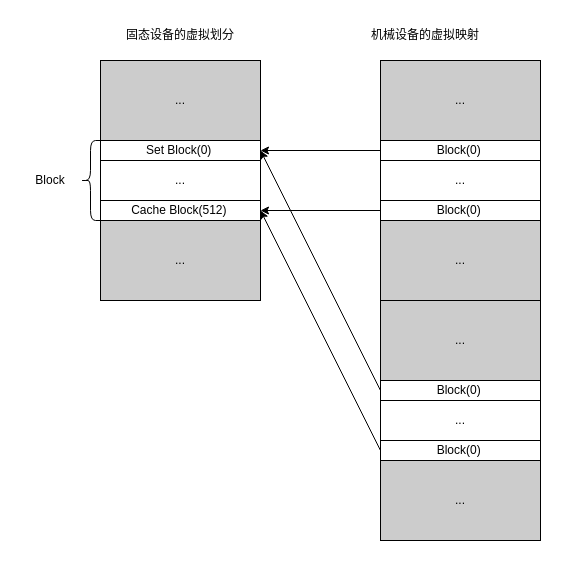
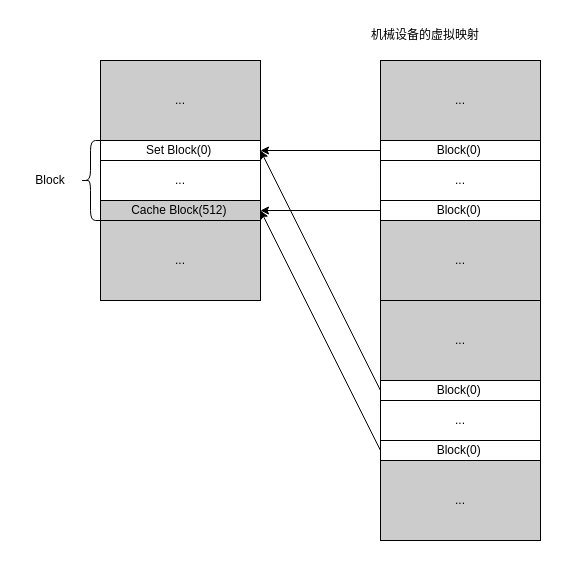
node "固态设备的虚拟划分": removed
node "Cache Block(512)": fillcolor #ffffff -> #cccccc
